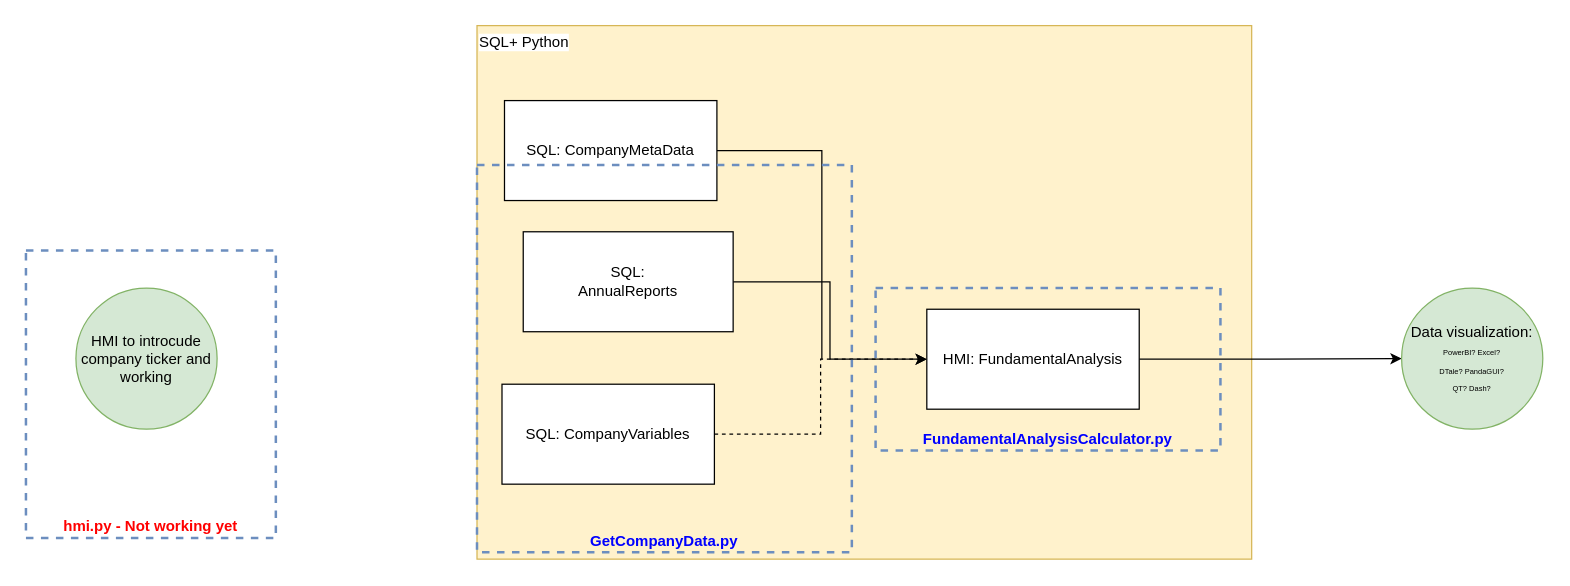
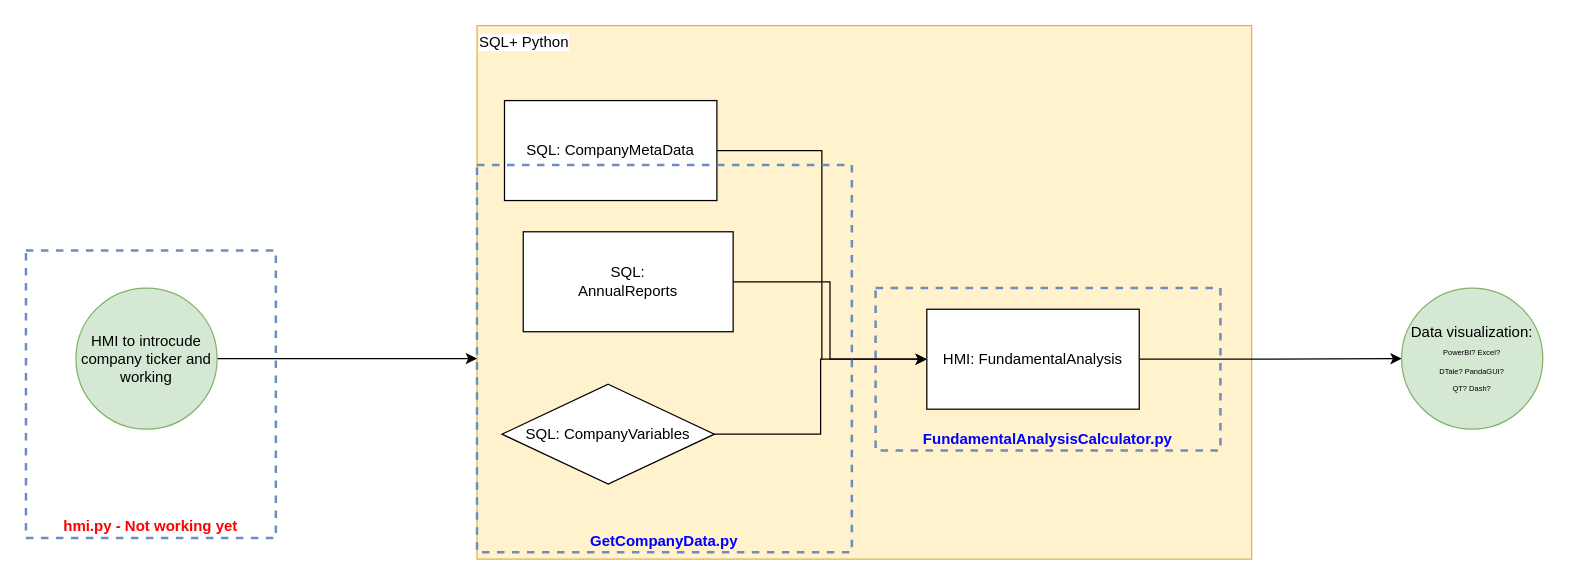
edge "HMI to introcude company ticker and working" -> "GetCompanyData.py": added
node "SQL: CompanyVariables": shape rectangle -> diamond
edge "SQL: CompanyVariables" -> "HMI: FundamentalAnalysis": style dashed -> solid
